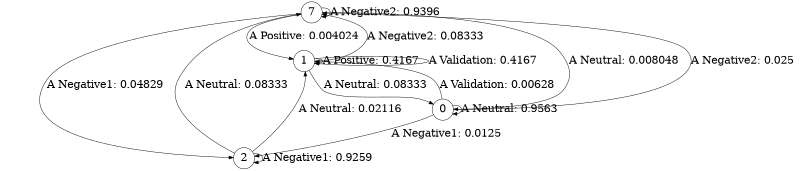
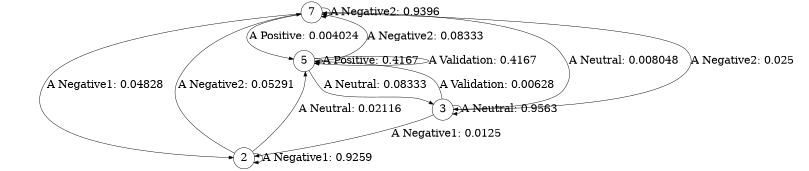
node "1": label "1" -> "5"
edge "7" -> "2": label "A Negative1: 0.04829  " -> "A Negative1: 0.04828  "
edge "2" -> "7": label "A Neutral: 0.08333  " -> "A Negative2: 0.05291  "
node "0": label "0" -> "3"
